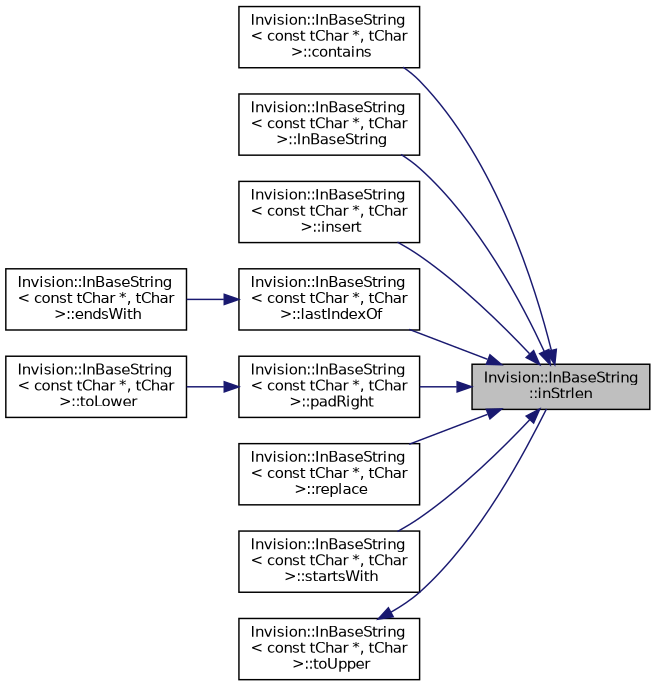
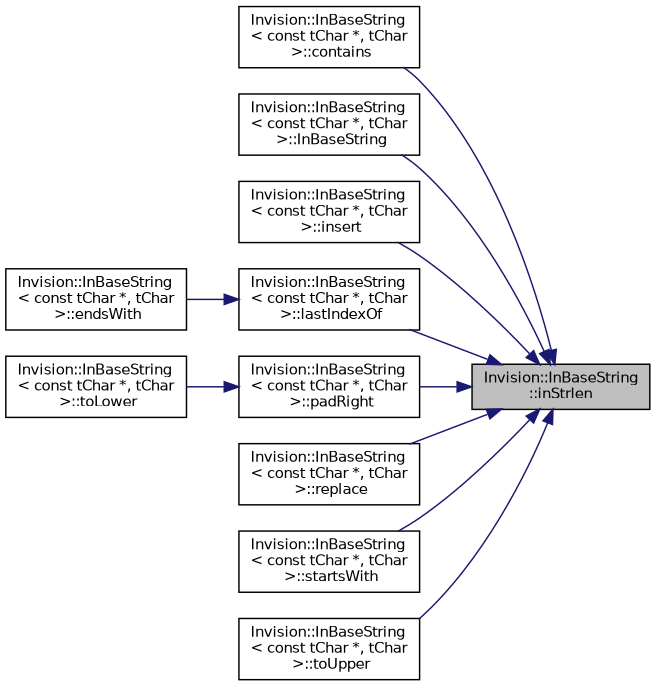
edge "Invision::InBaseString ::inStrlen" -> "Invision::InBaseString < const tChar *, tChar >::toUpper": reversed
